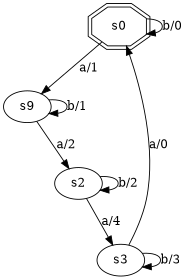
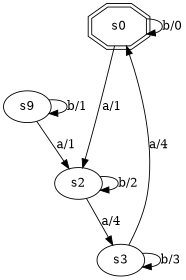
edge "s0" -> "s9": now "s0" -> "s2"
edge "s9" -> "s2": label "a/2" -> "a/1"
edge "s3" -> "s0": label "a/0" -> "a/4"
